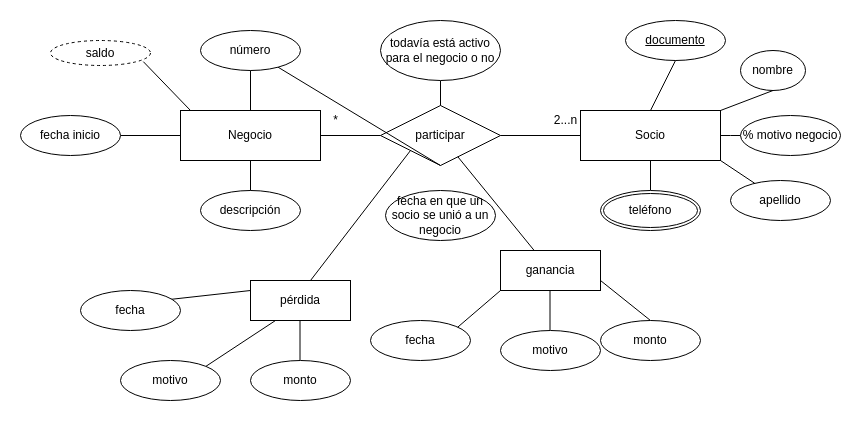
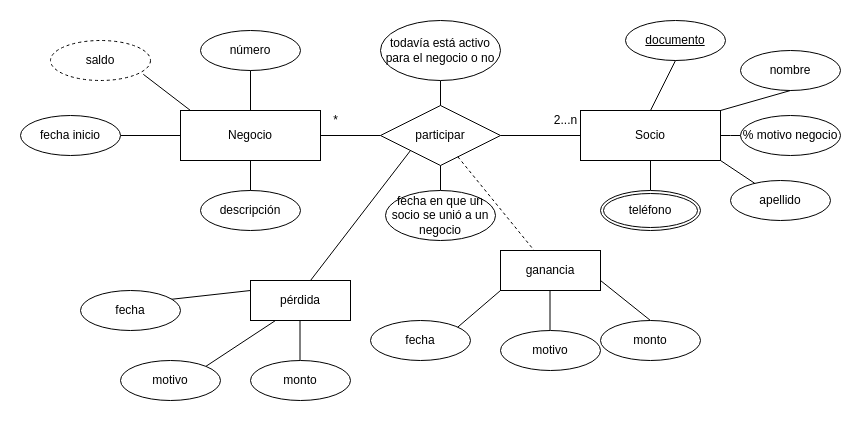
node "saldo": size 100x25 -> 100x40
node "nombre": size 65x40 -> 100x40
edge "número" -- "participar": now "fecha en que un socio se unió a un negocio" -- "participar"
edge "participar" -- "ganancia": style solid -> dashed
